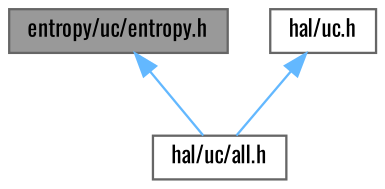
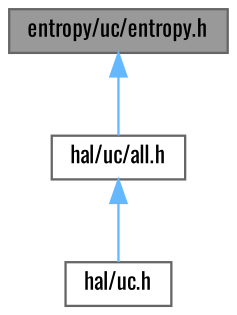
edge "hal/uc/all.h" -> "hal/uc.h": reversed
